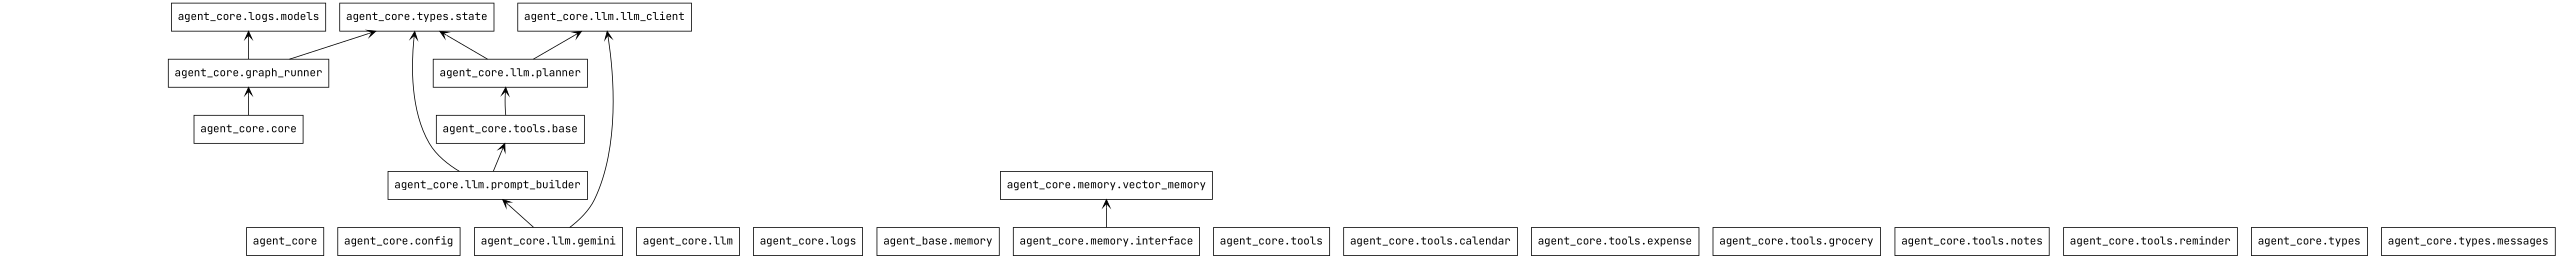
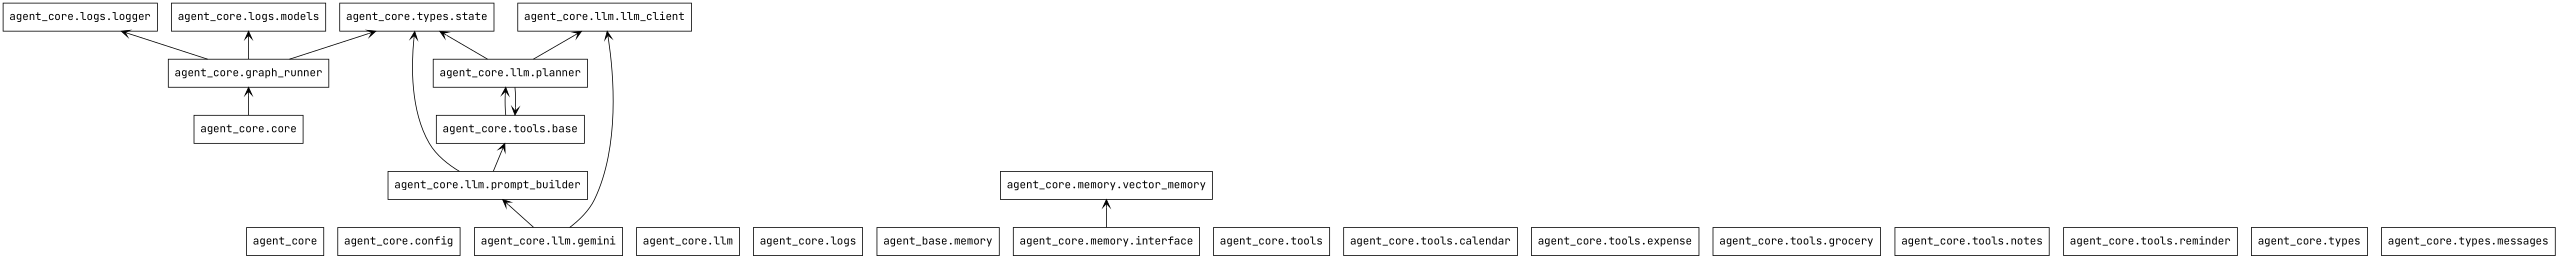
node "agent_core.logs.logger": added
edge "agent_core.llm.planner" -> "agent_core.tools.base": added
